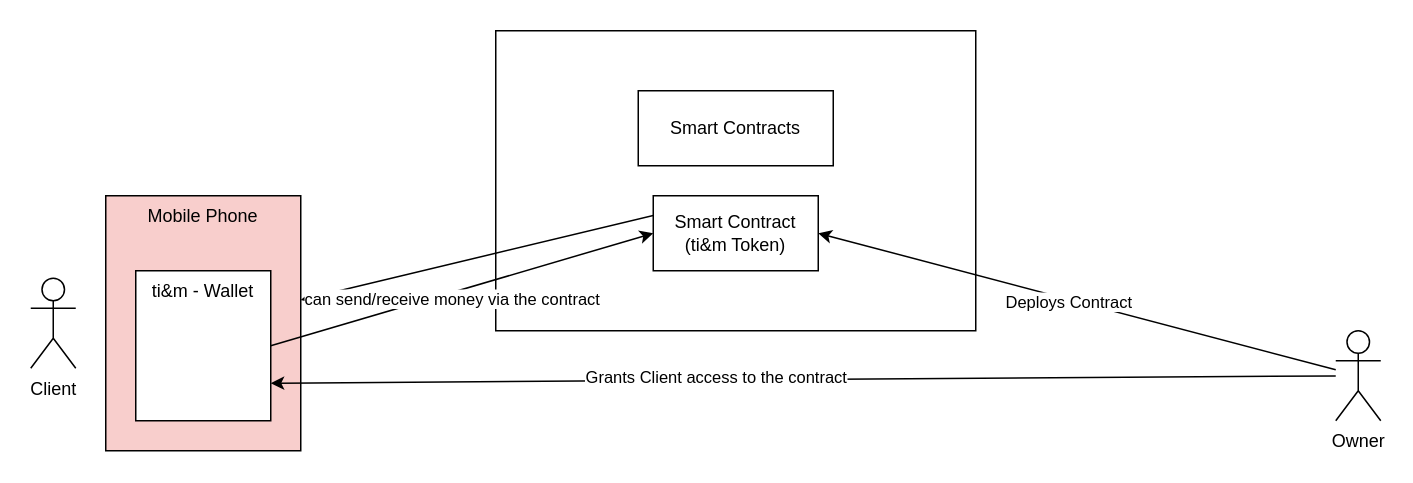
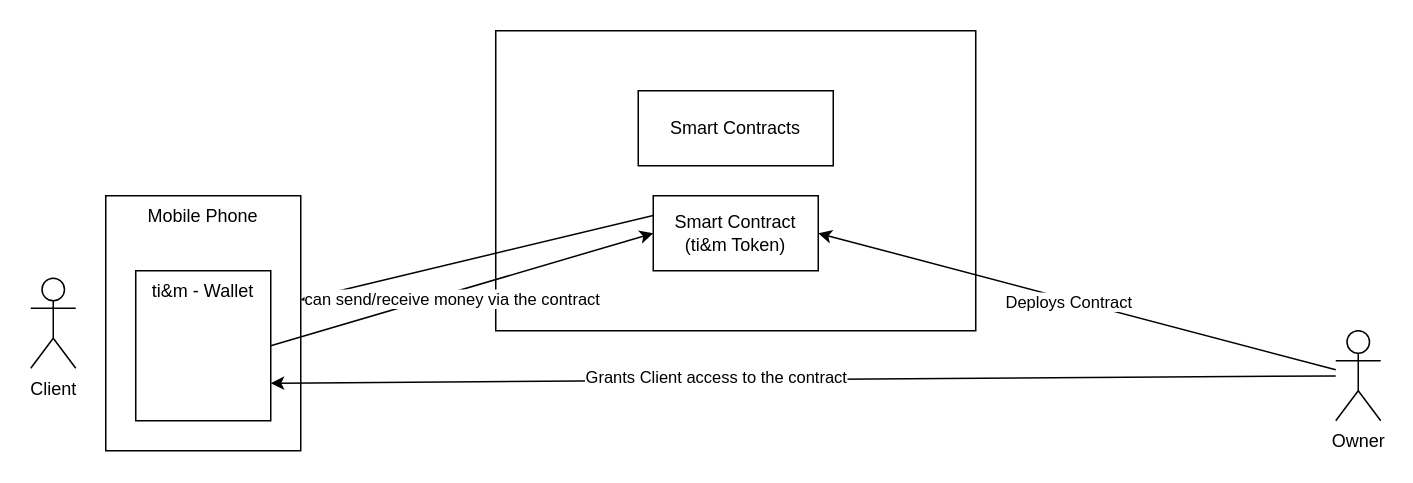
node "Mobile Phone": fillcolor #f8cecc -> #ffffff
